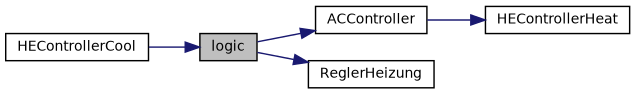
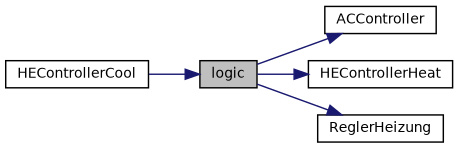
edge "ACController" -> "HEControllerHeat": now "logic" -> "HEControllerHeat"
